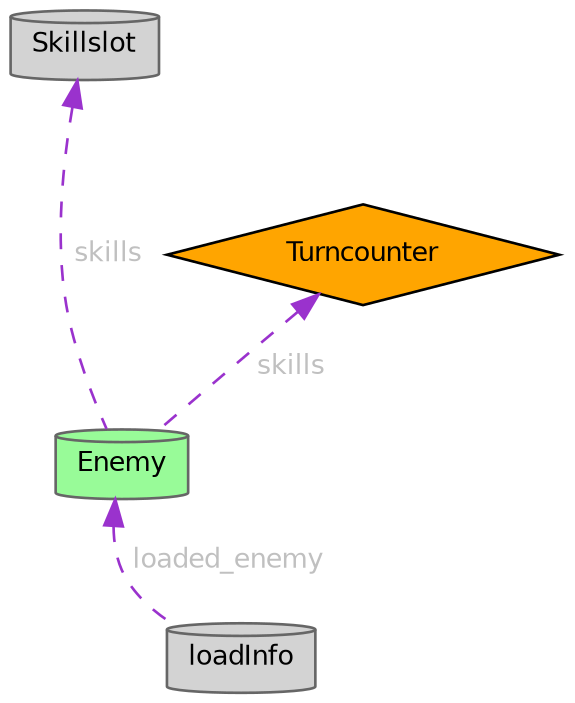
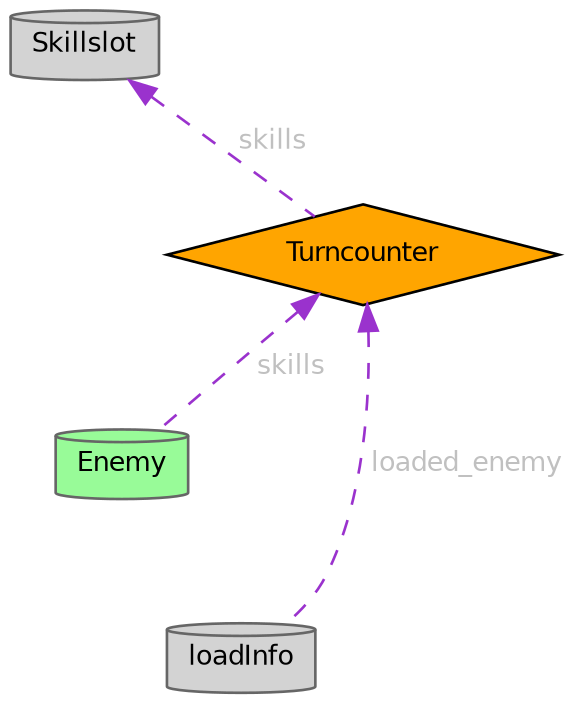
edge "Enemy" -> "Skillslot": now "Turncounter" -> "Skillslot"
edge "loadInfo" -> "Enemy": now "loadInfo" -> "Turncounter"
